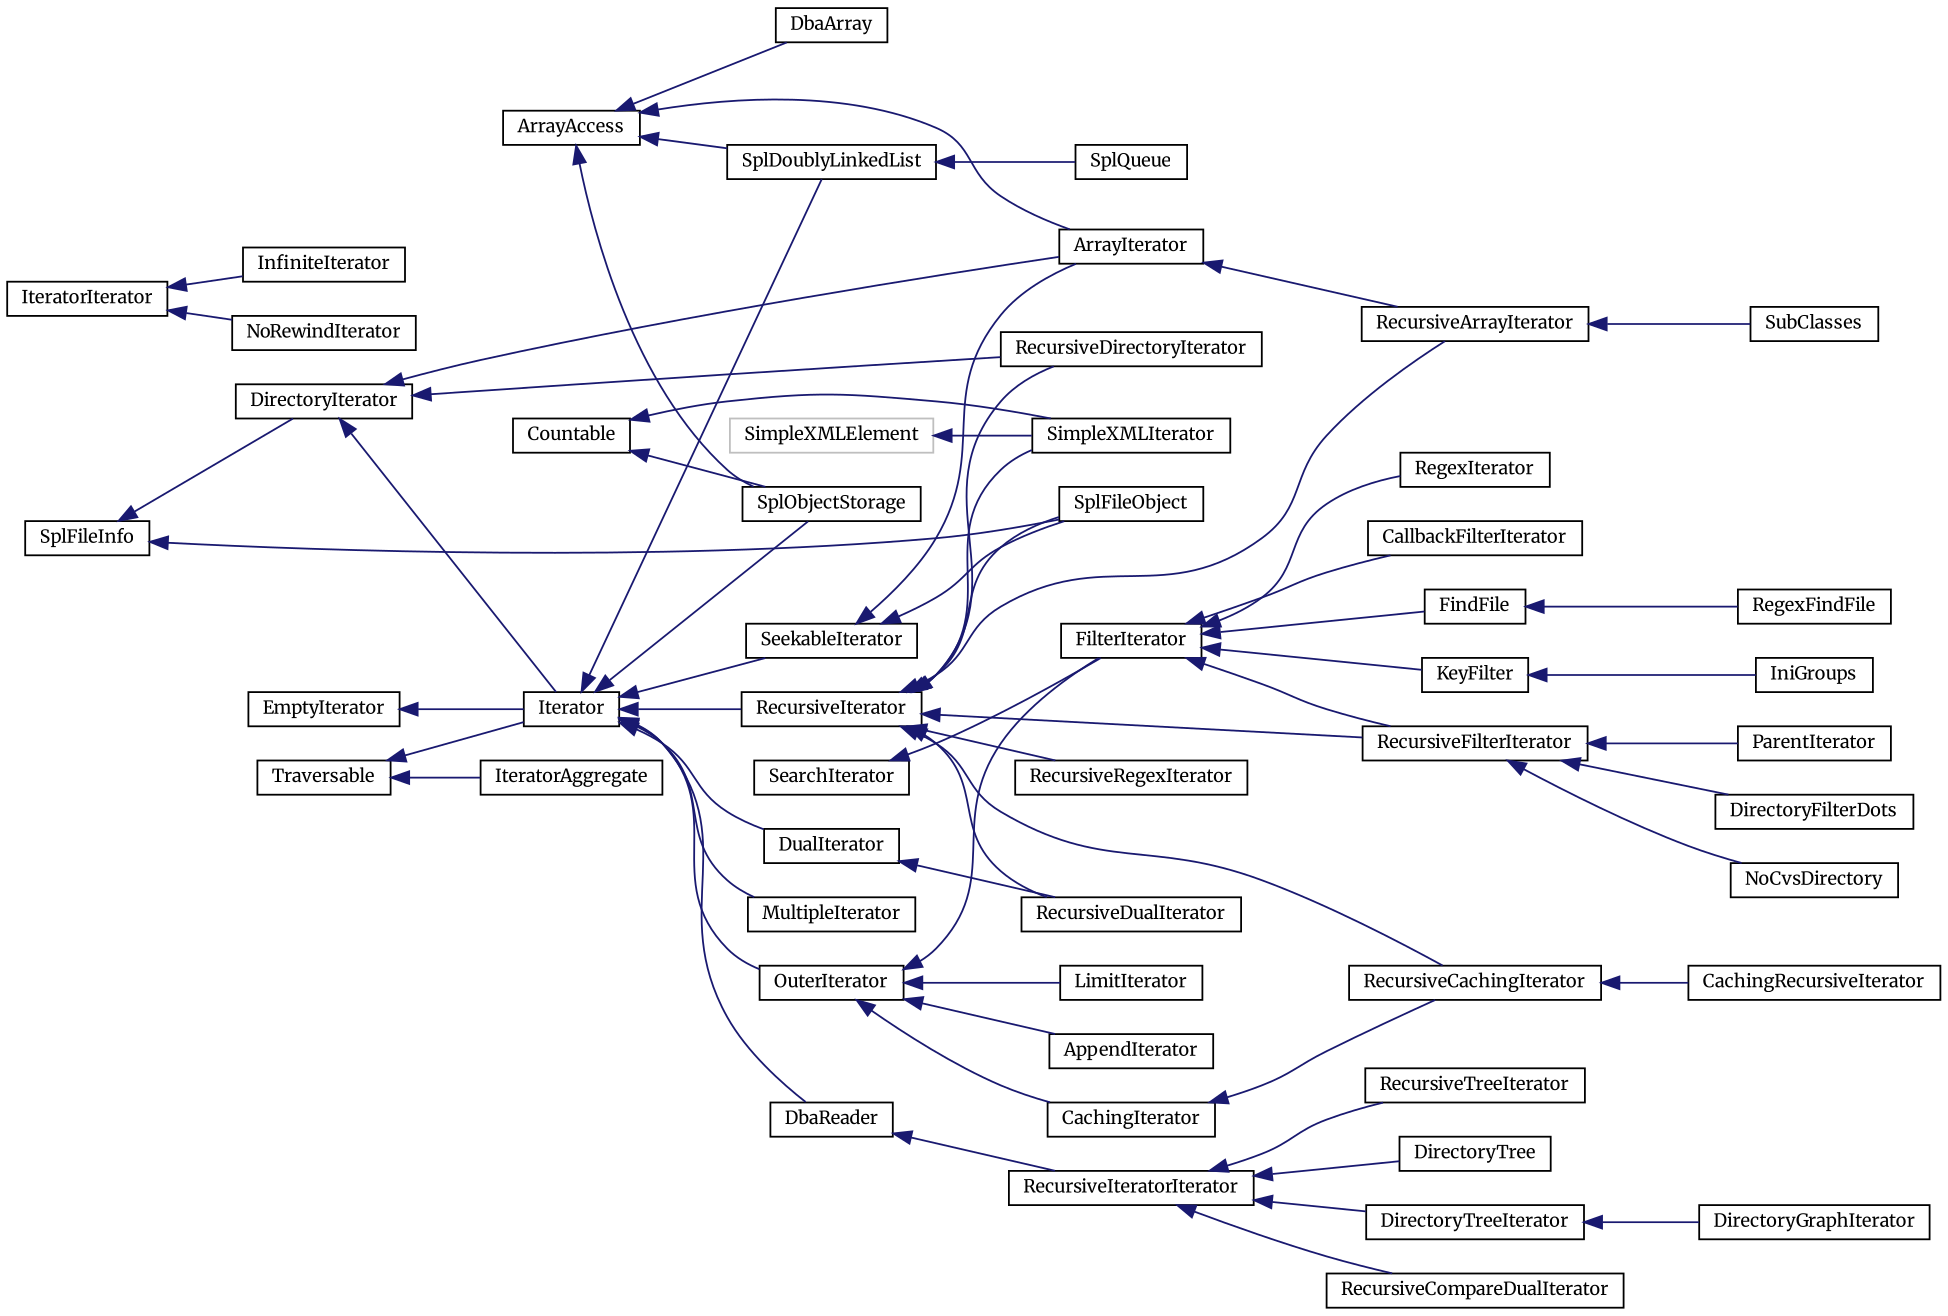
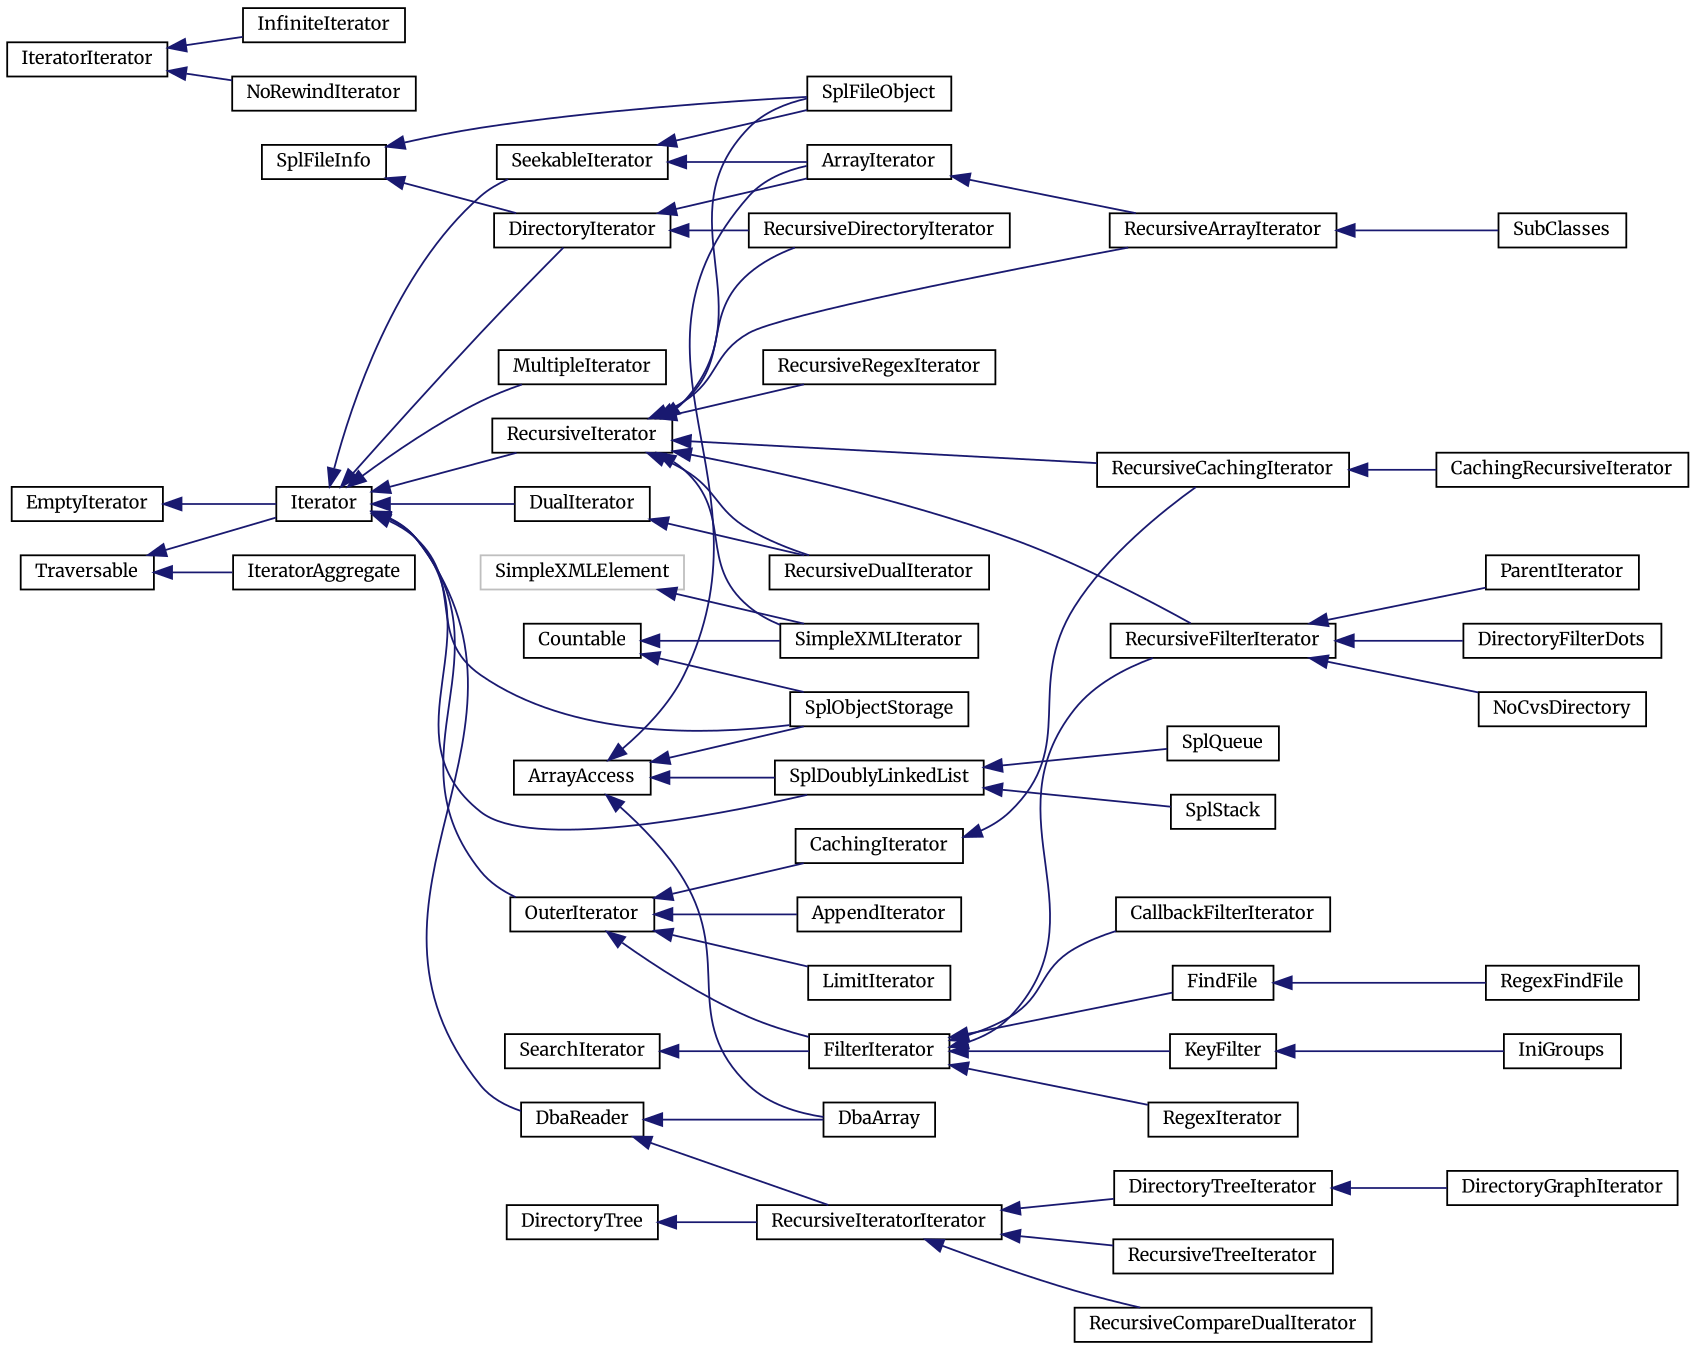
edge "Iterator" -> "DirectoryIterator": reversed
node "SplStack": added
edge "DbaArray" -> "DbaReader": added
edge "DirectoryTree" -> "RecursiveIteratorIterator": reversed
